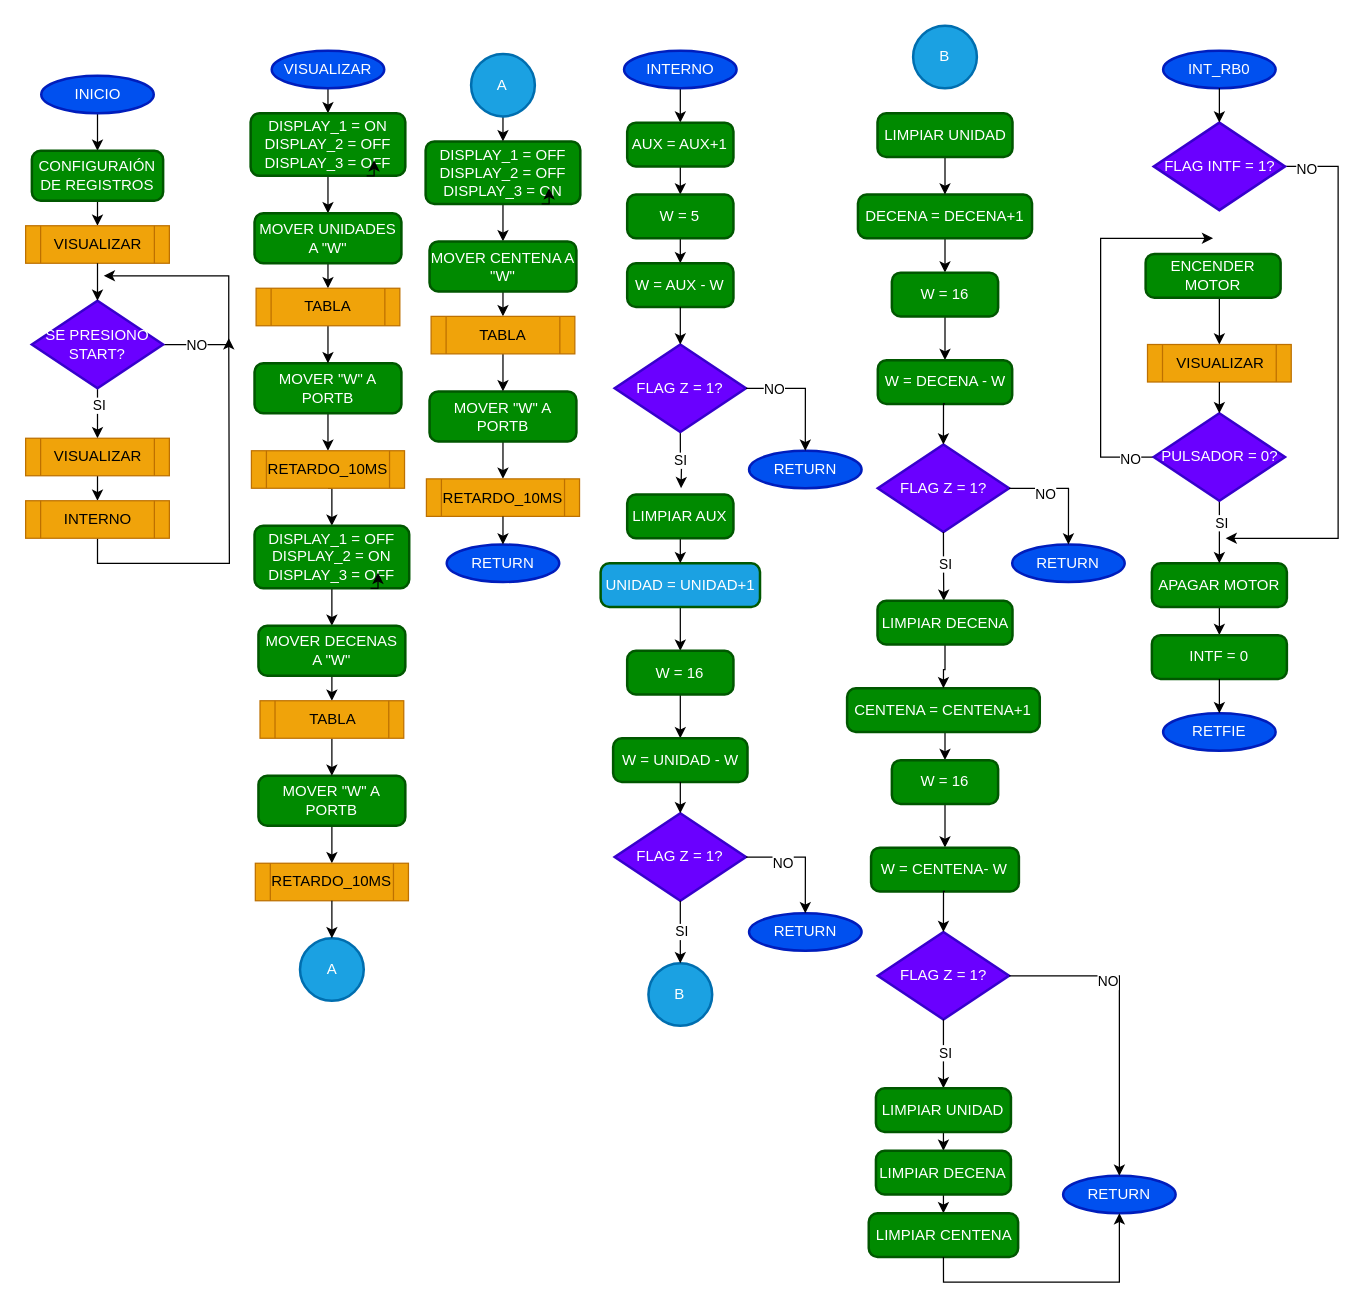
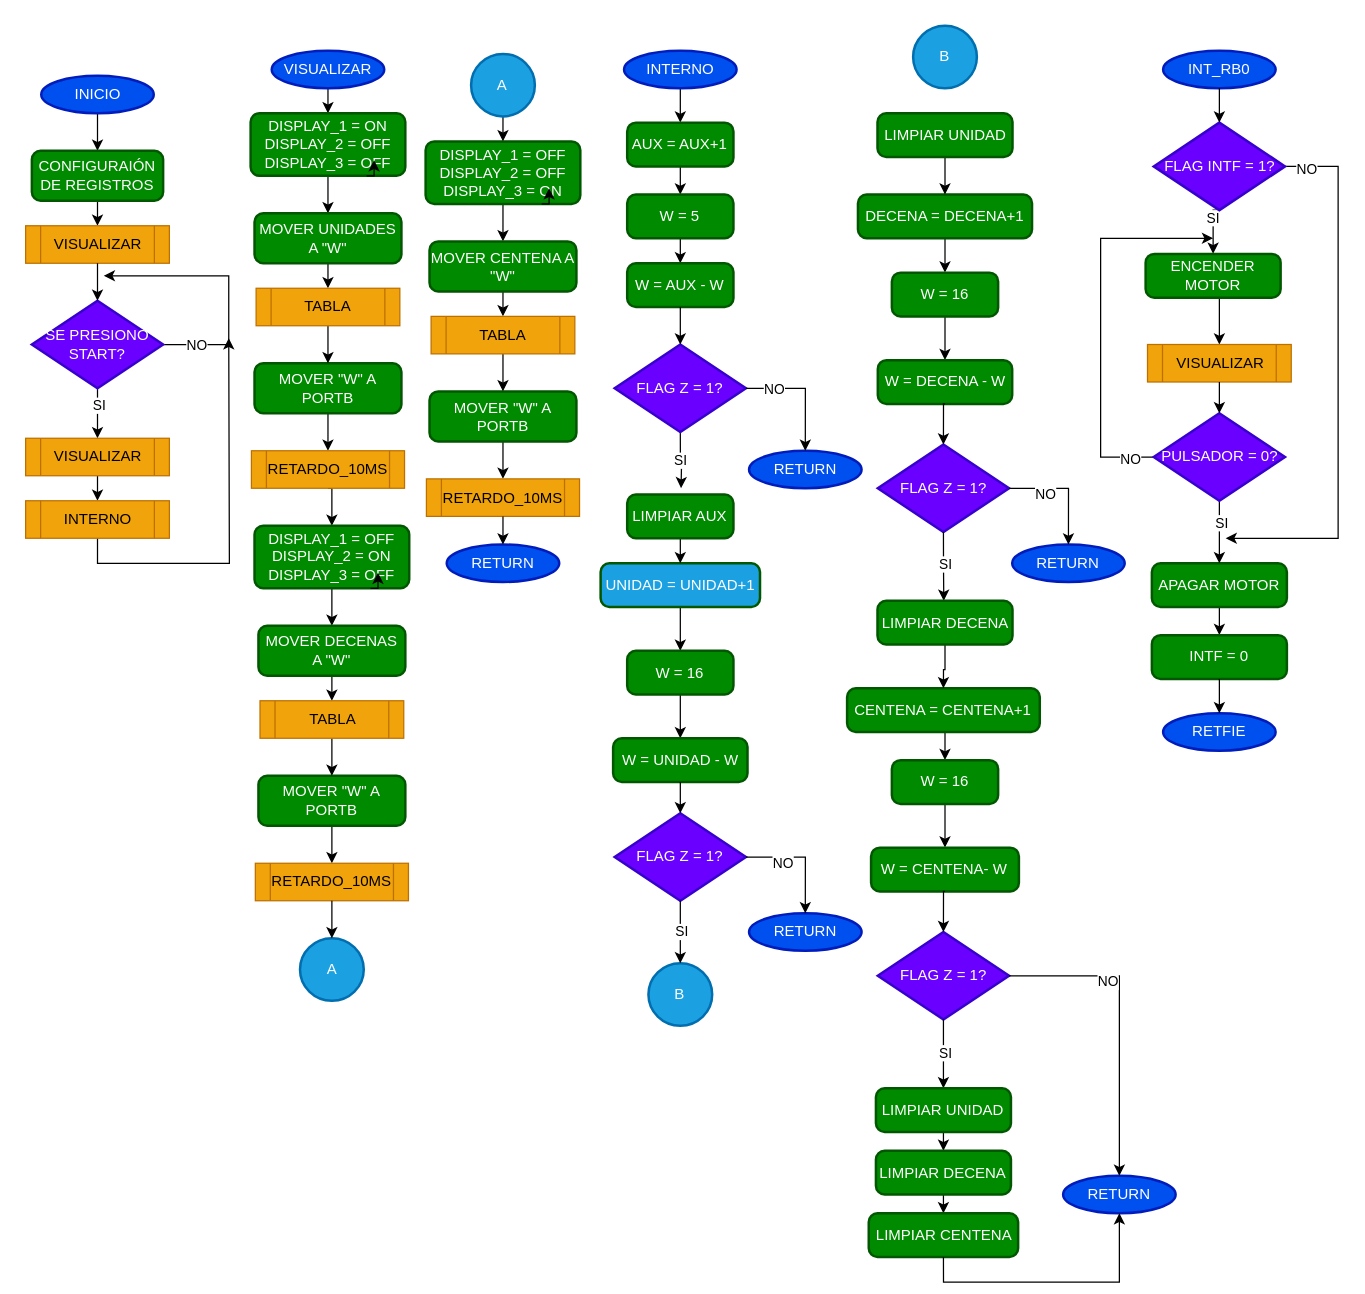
edge "FLAG INTF = 1?" -> "ENCENDER MOTOR": added, label "SI"
